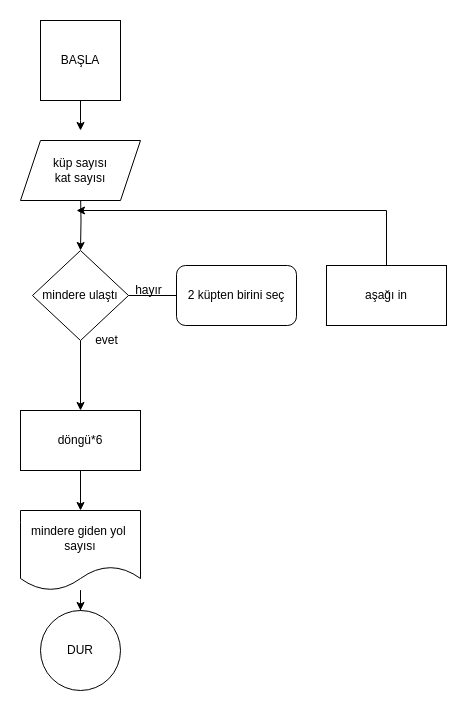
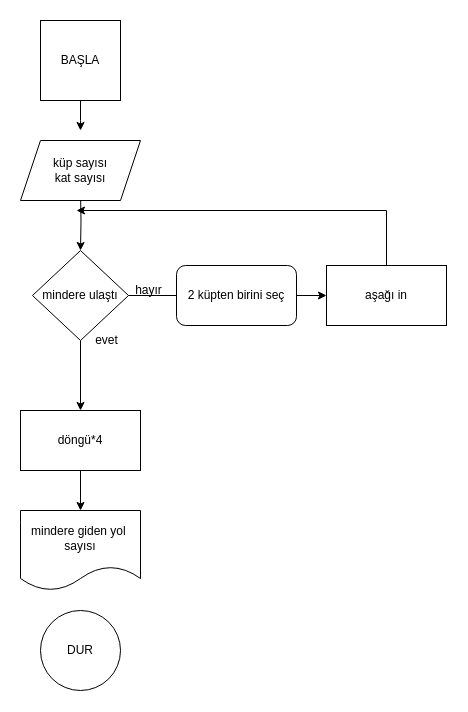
edge "2 küpten birini seç" -> "aşağı in": added
node "döngü*6": label "döngü*6" -> "döngü*4"
edge "mindere giden yol sayısı" -> "DUR": removed
